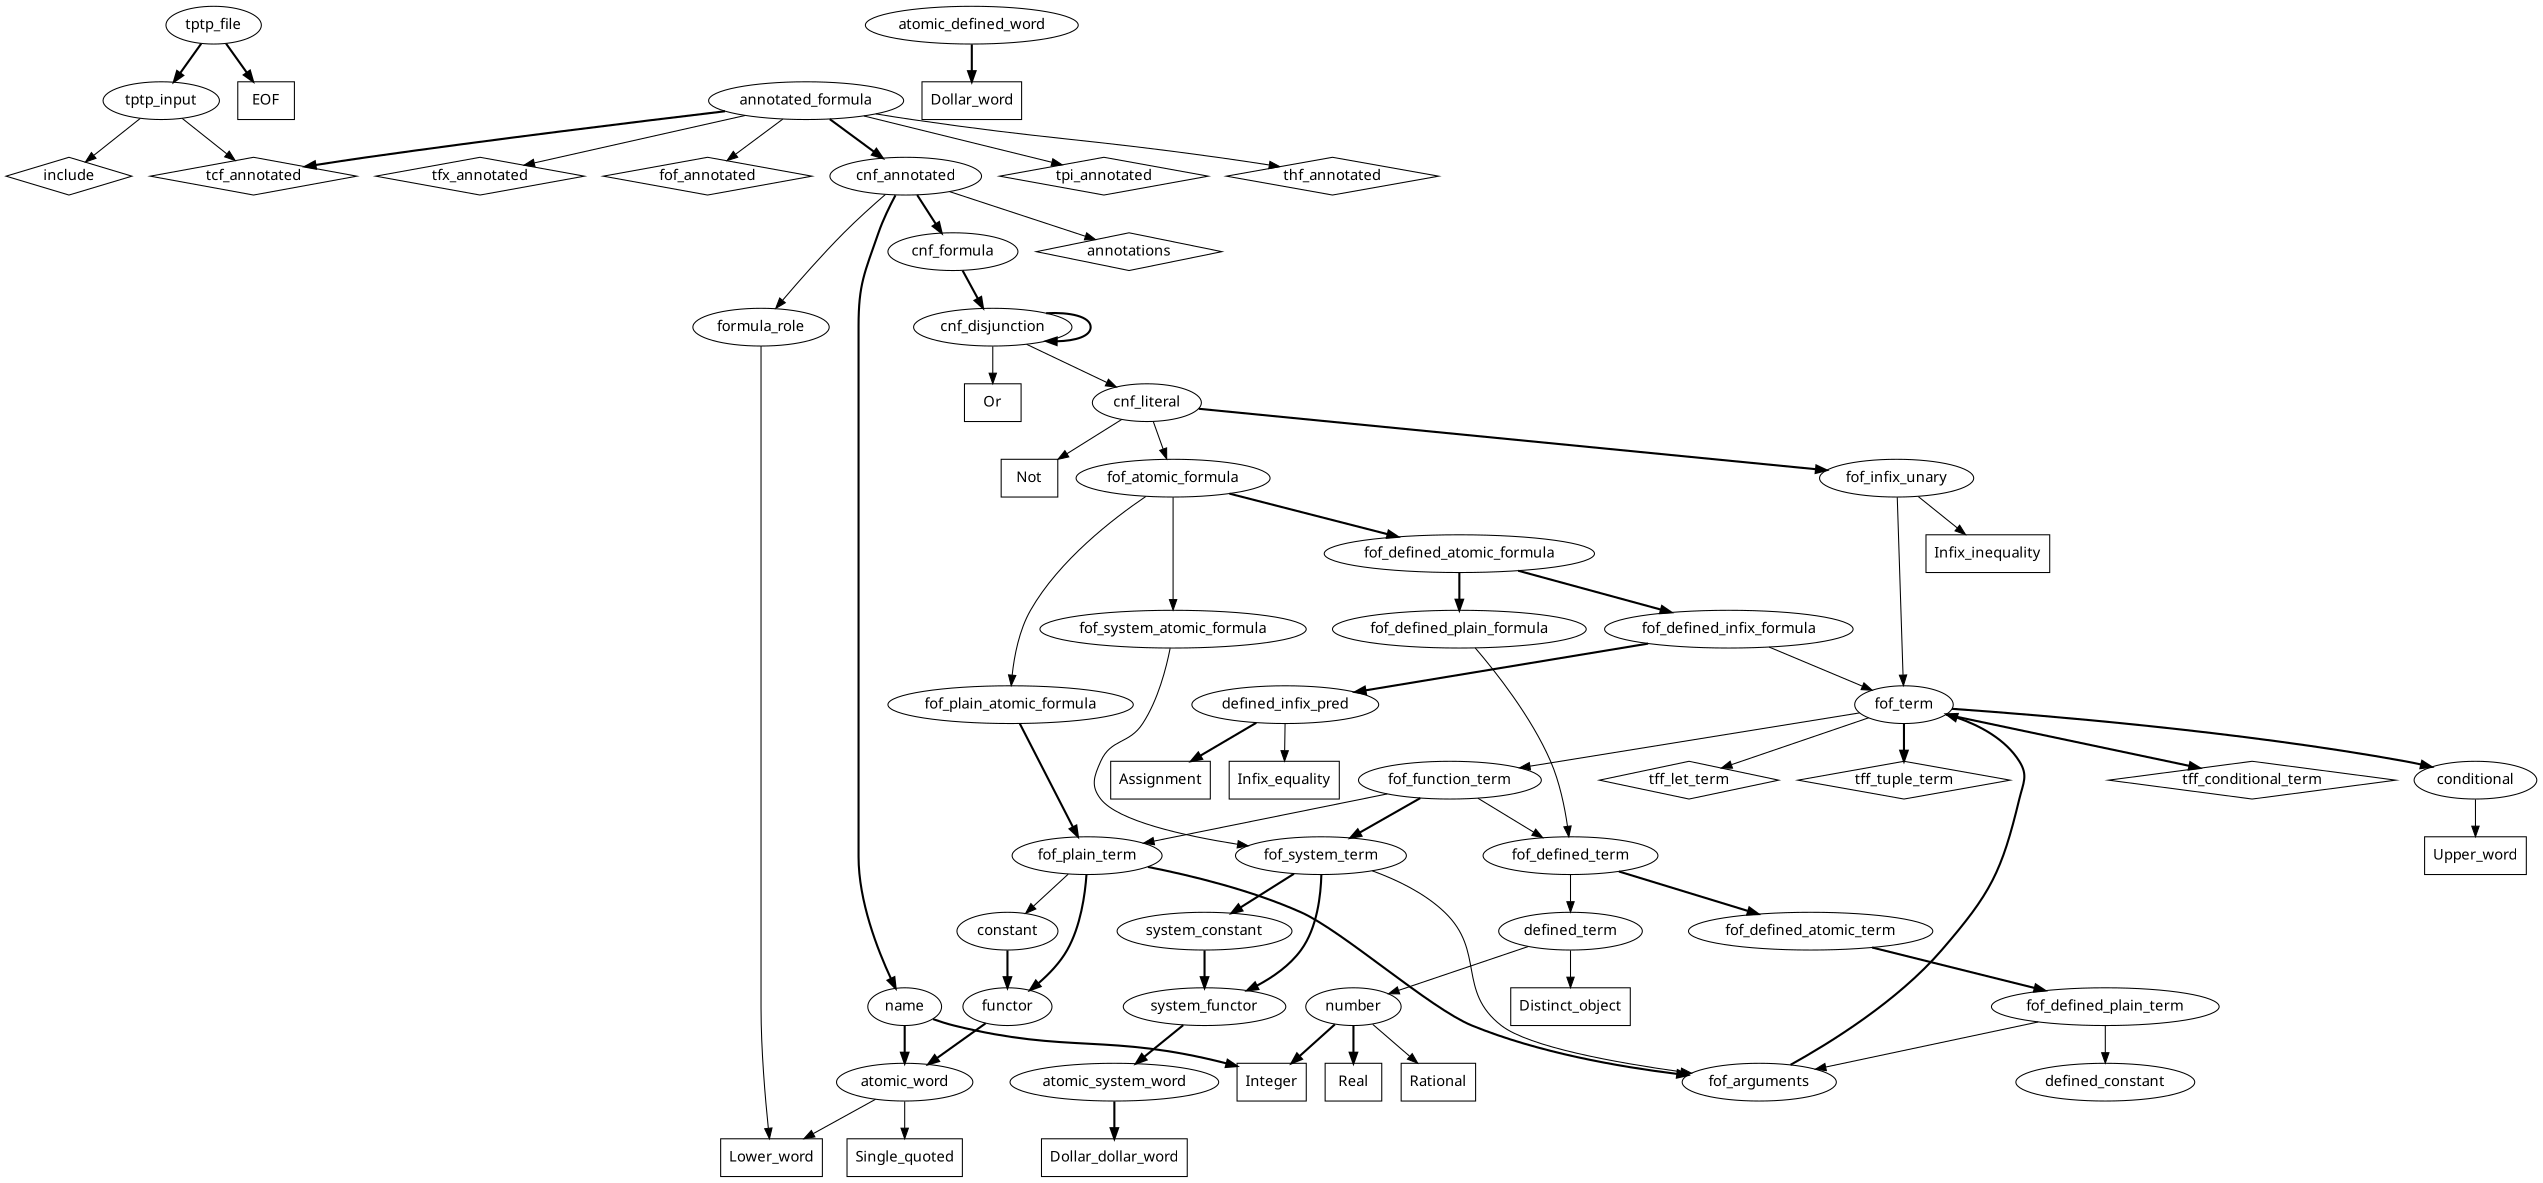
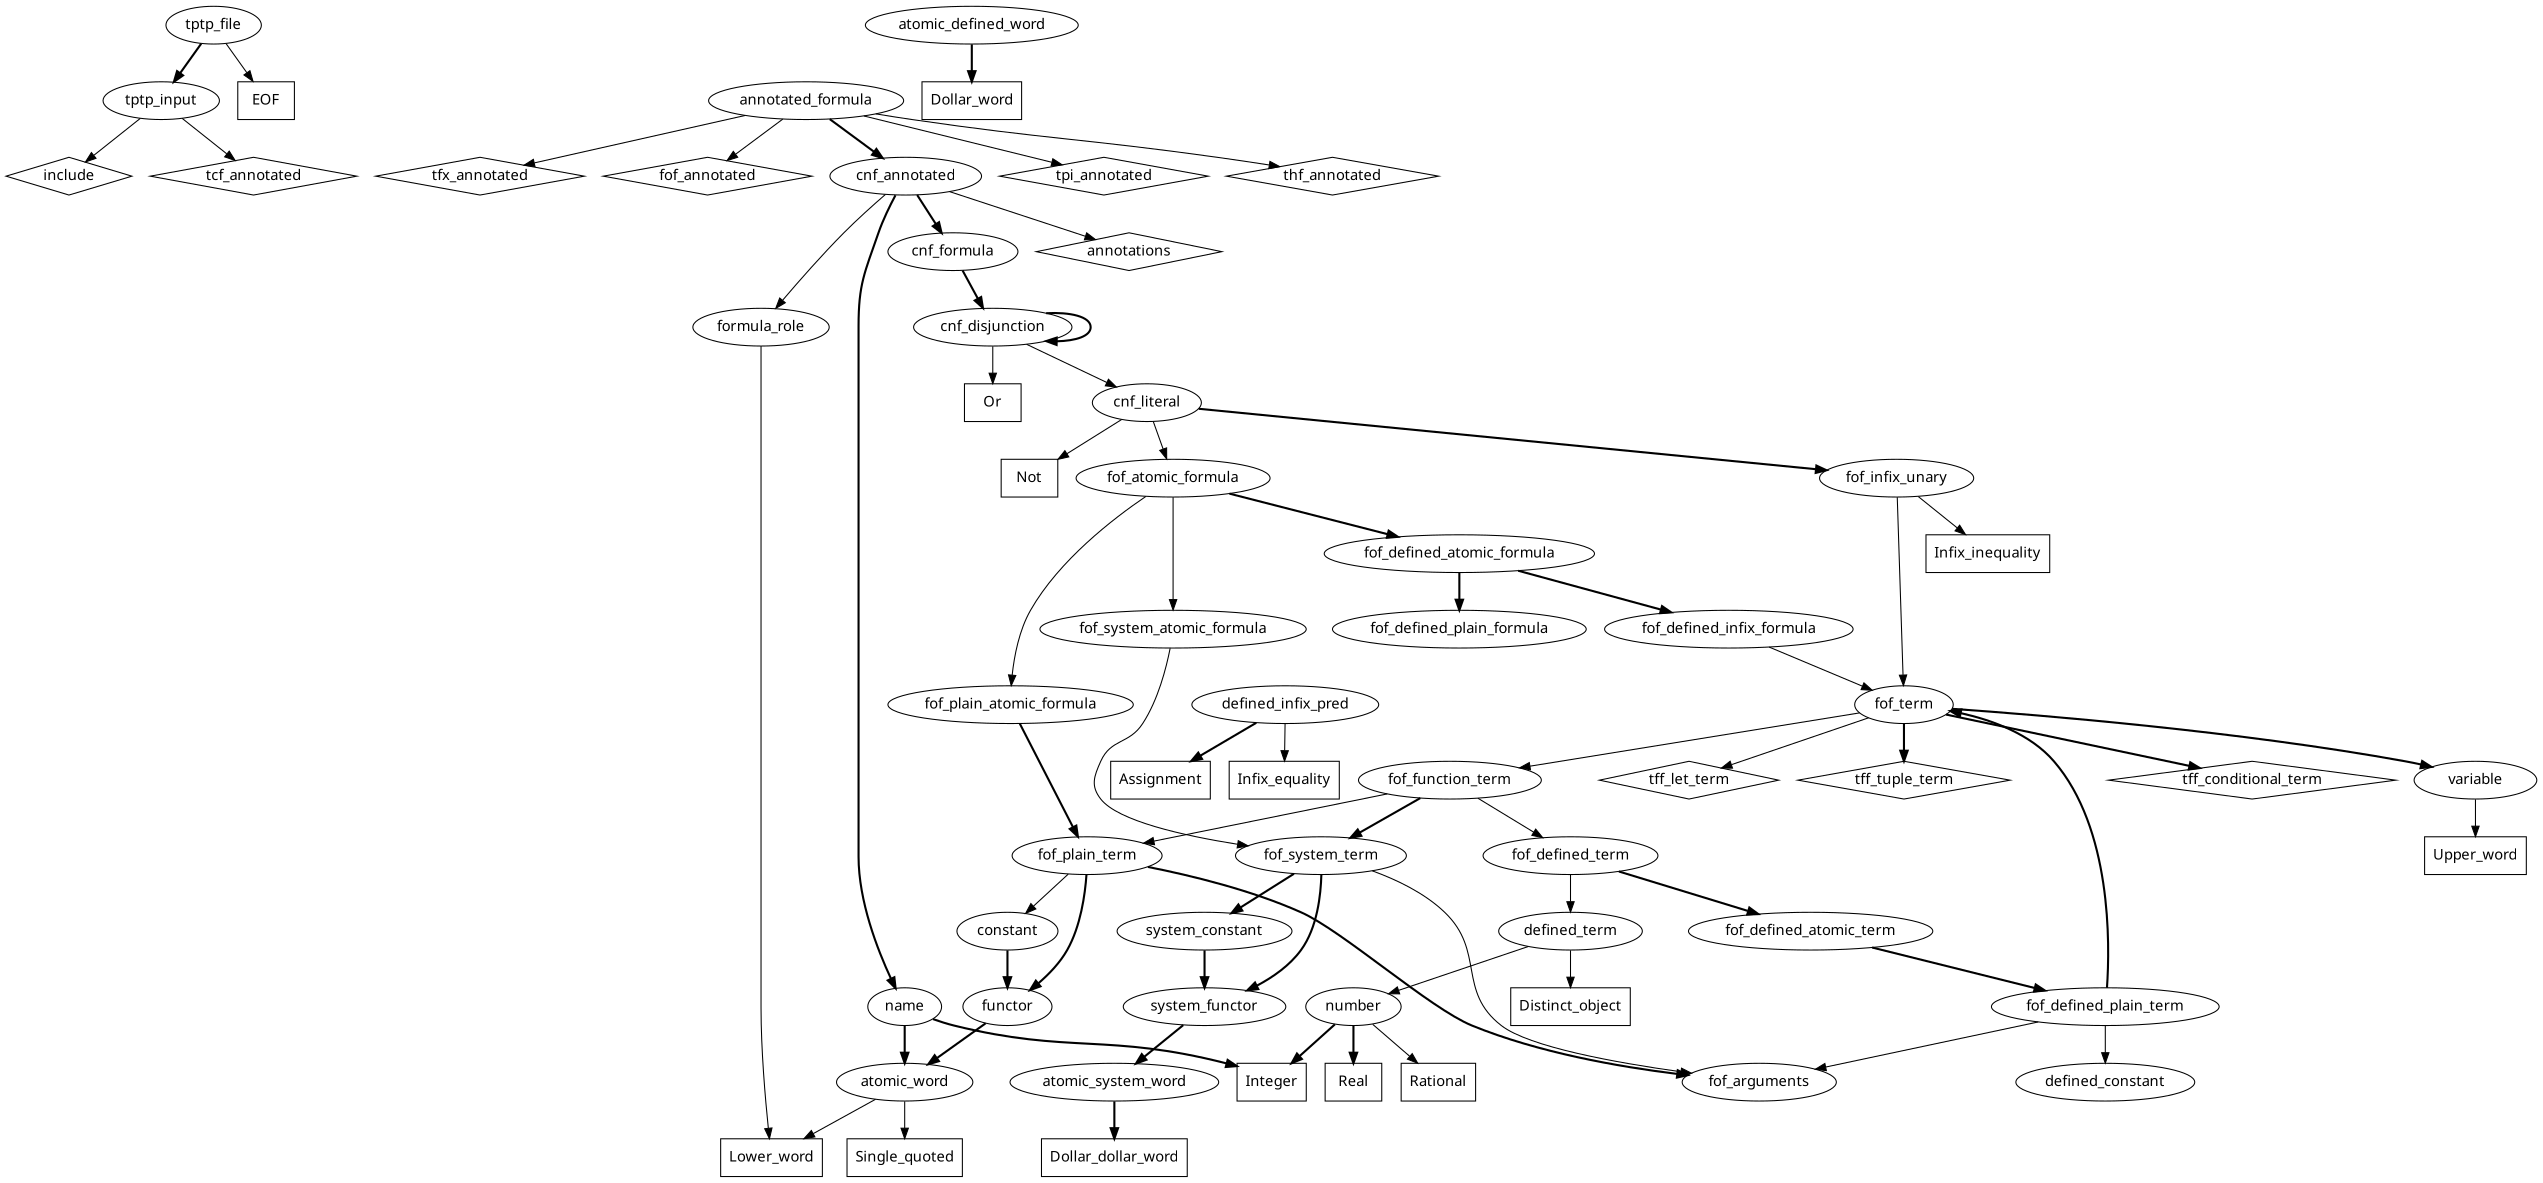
edge "tptp_file" -> "EOF": style bold -> solid
edge "annotated_formula" -> "tcf_annotated": removed
edge "fof_defined_infix_formula" -> "defined_infix_pred": removed
edge "fof_defined_plain_formula" -> "fof_defined_term": removed
node "conditional": label "conditional" -> "variable"
edge "fof_arguments" -> "fof_term": now "fof_defined_plain_term" -> "fof_term"
